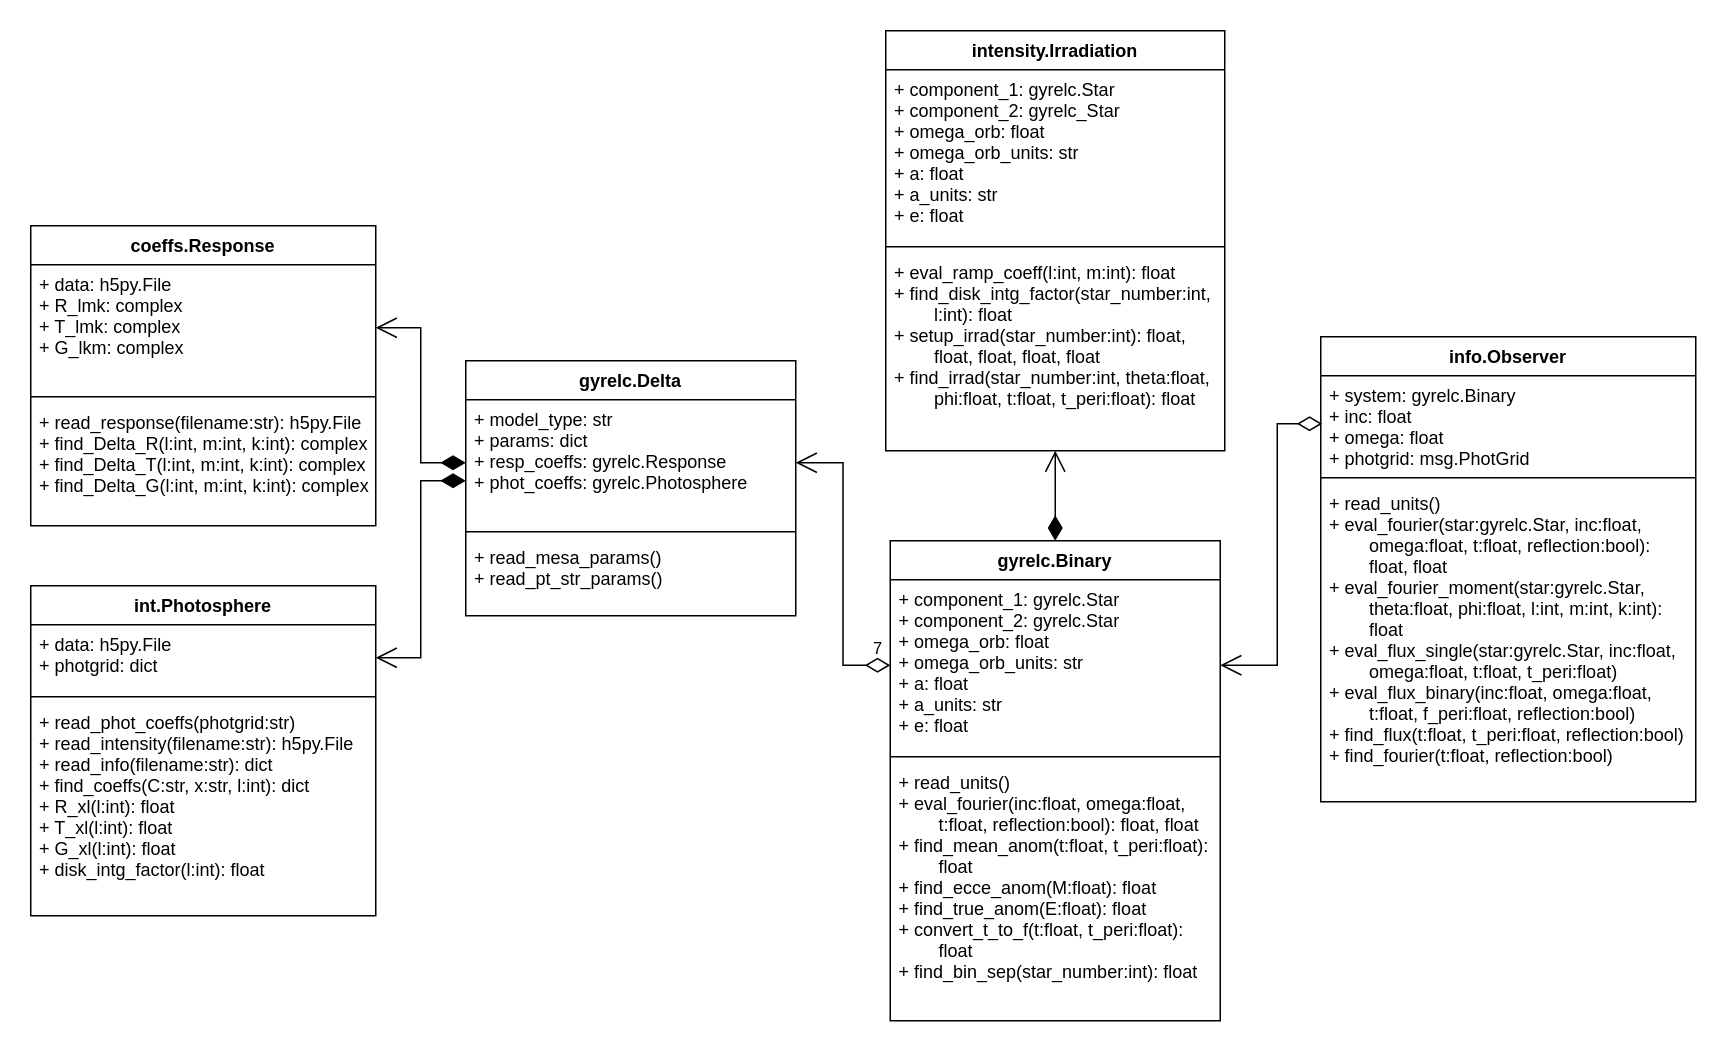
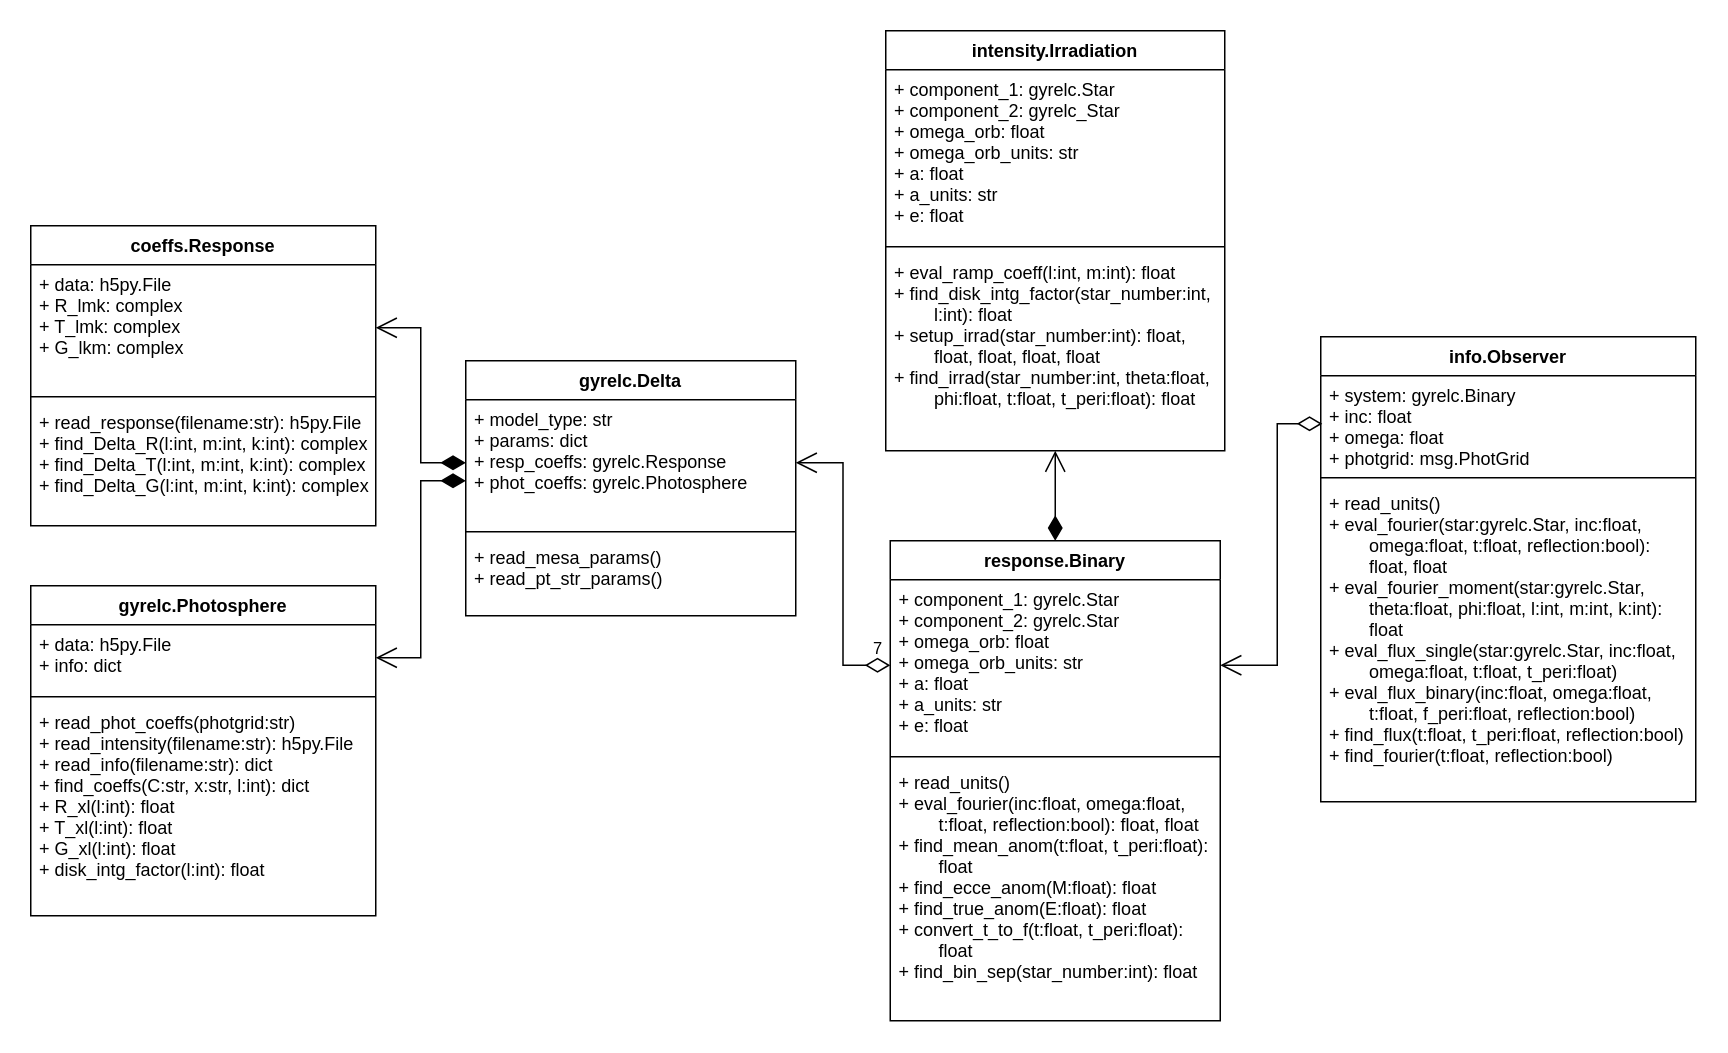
node "gyrelc.Binary": label "gyrelc.Binary" -> "response.Binary"
node "int.Photosphere": label "int.Photosphere" -> "gyrelc.Photosphere"
node "+ data: h5py.File + photgrid: dict": label "+ data: h5py.File + photgrid: dict" -> "+ data: h5py.File + info: dict"
